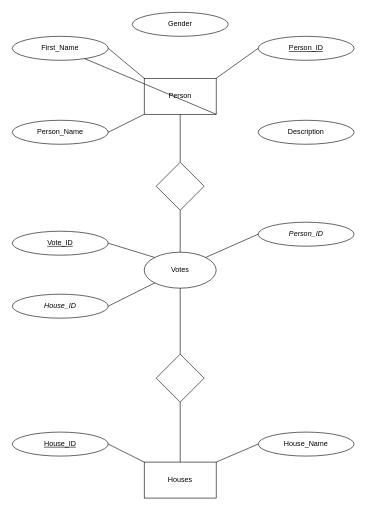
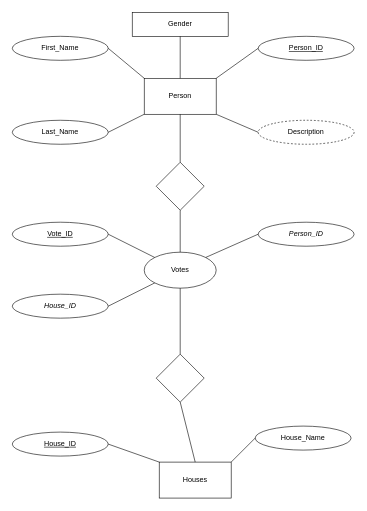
node "Gender": shape ellipse -> rectangle
edge "Gender" -- "Person": added
edge "First_Name" -- "Person": now "Description" -- "Person"
node "Person_Name": label "Person_Name" -> "Last_Name"
node "Description": style solid -> dashed
node "Vote_ID": moved (60, 243) -> (60, 234)
node "House_Name": moved (306, 444) -> (303, 438)
node "Houses": moved (180, 480) -> (195, 480)
